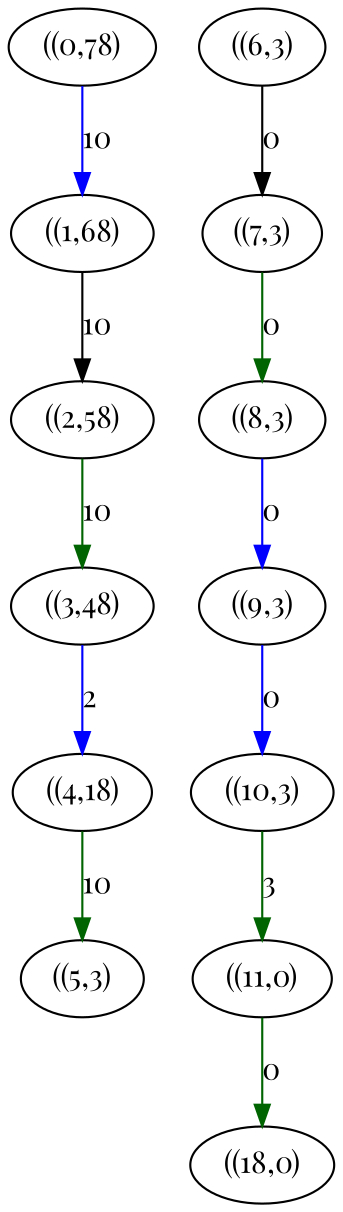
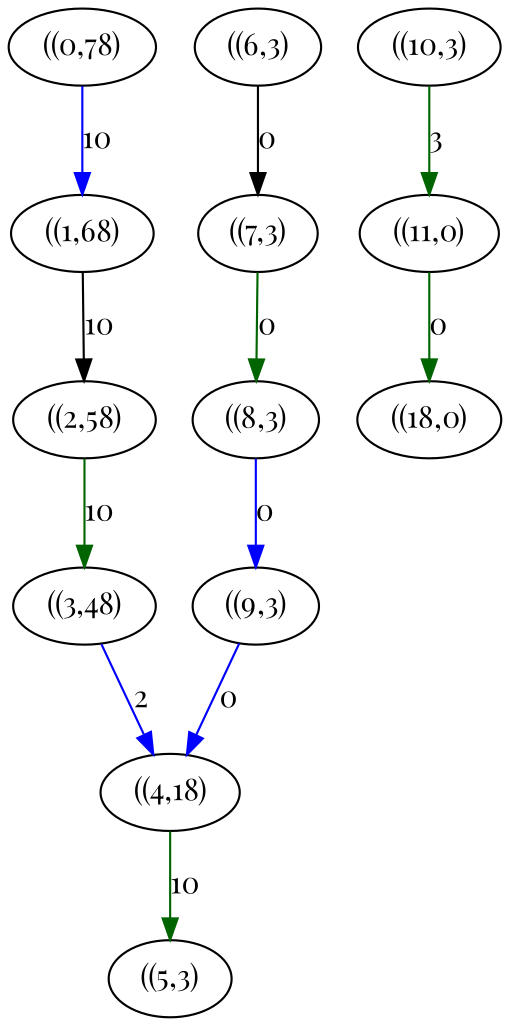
edge "((9,3)" -> "((10,3)": now "((9,3)" -> "((4,18)"
